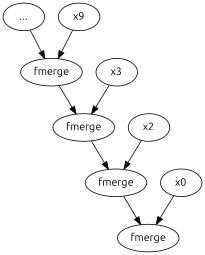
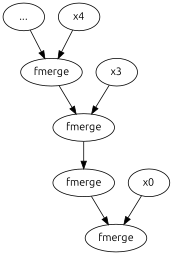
node "x9": label "x9" -> "x4"
node "x2": removed
